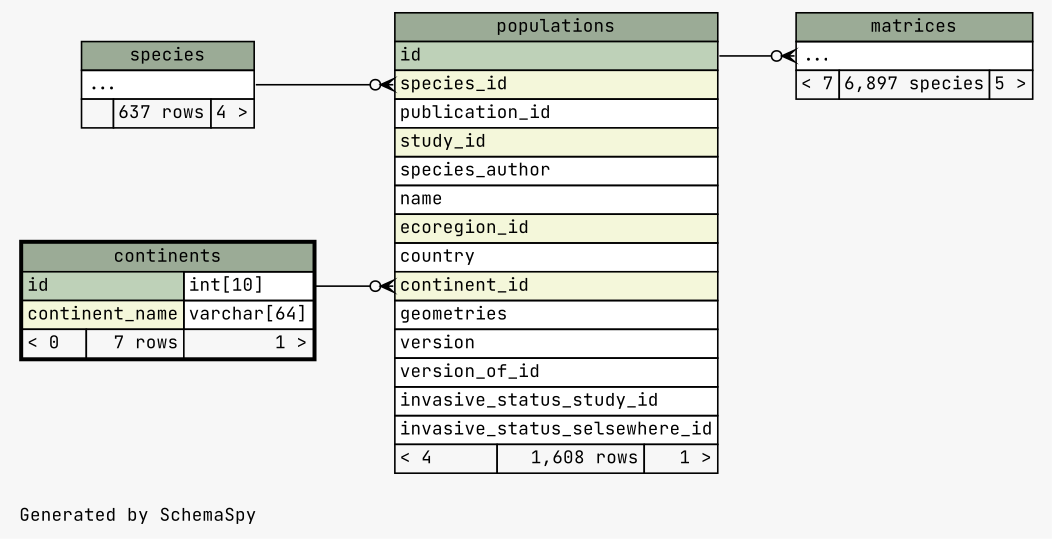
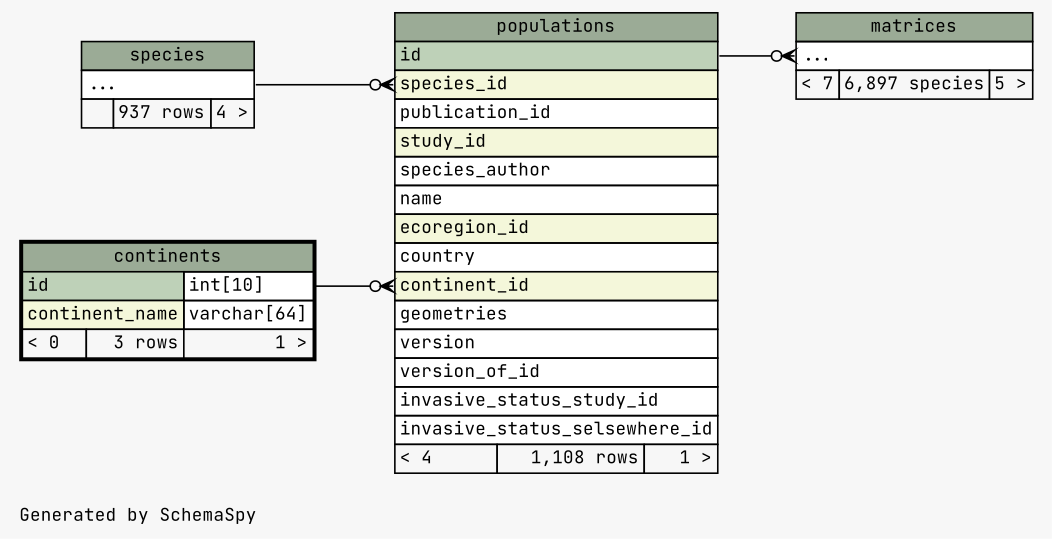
node "species": text "637 rows" -> "937 rows"
node "continents": text "7 rows" -> "3 rows"
node "populations": text "1,608 rows" -> "1,108 rows"
